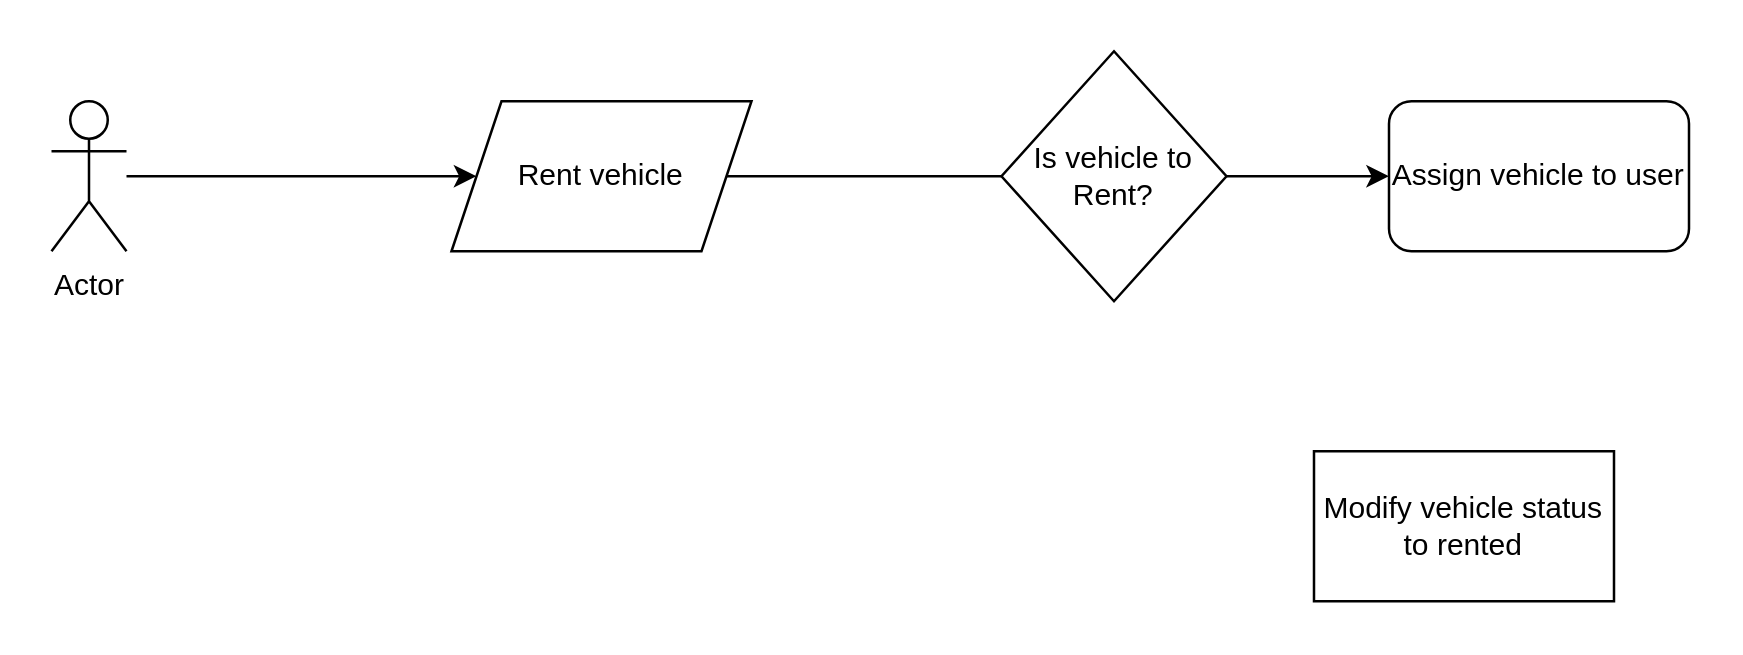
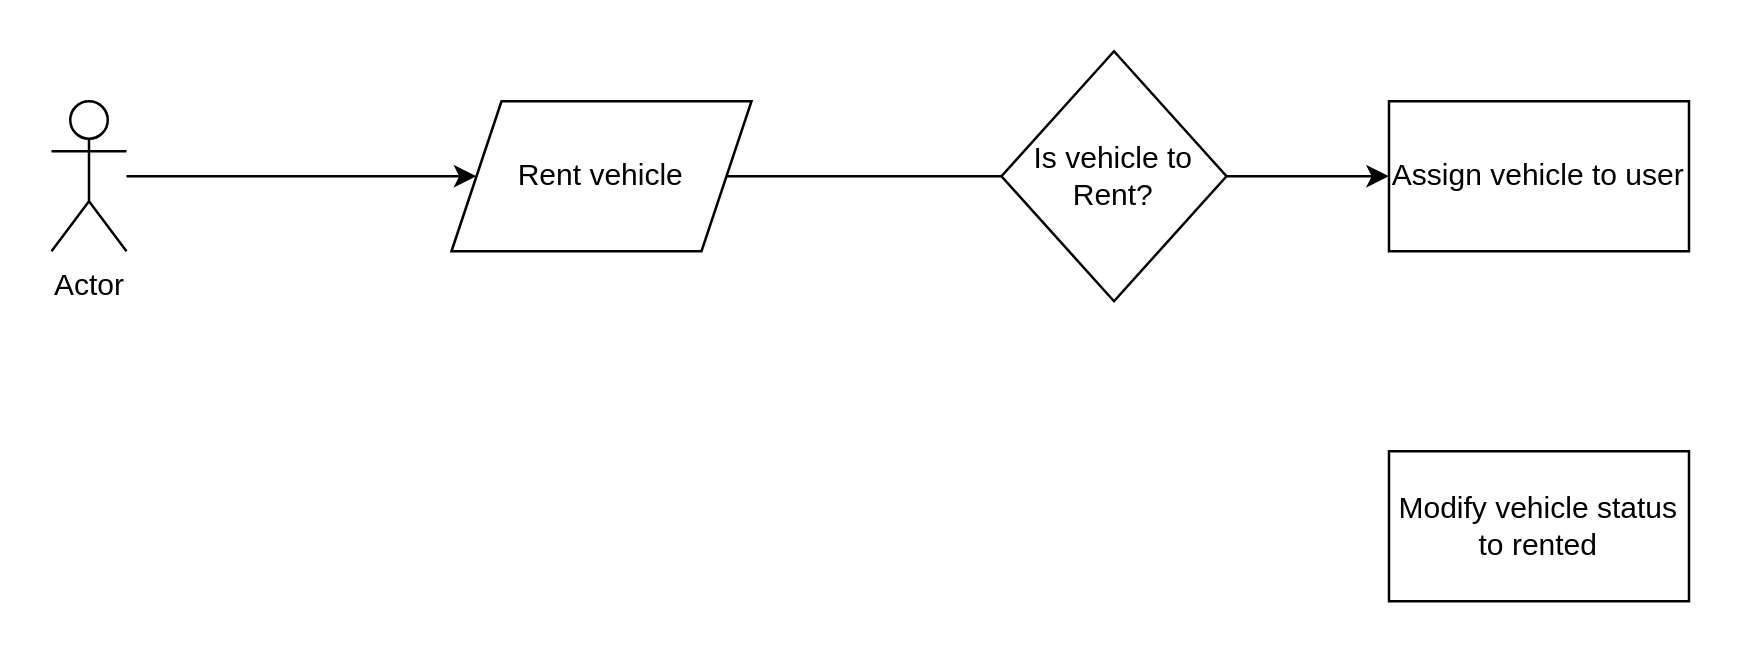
node "Assign vehicle to user": shape rounded rectangle -> rectangle
node "Modify vehicle status to rented": moved (1464, 526) -> (1539, 526)
